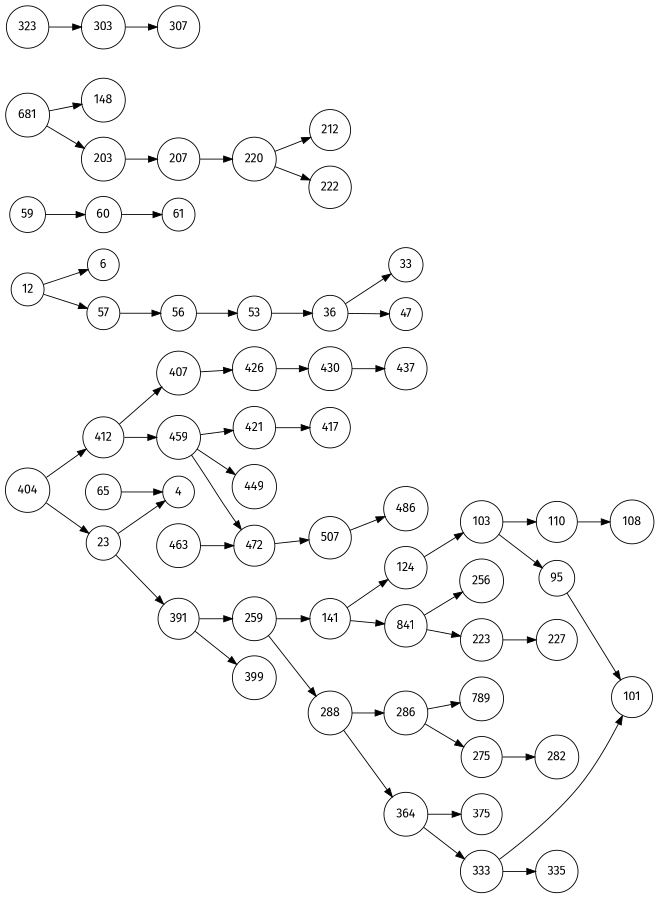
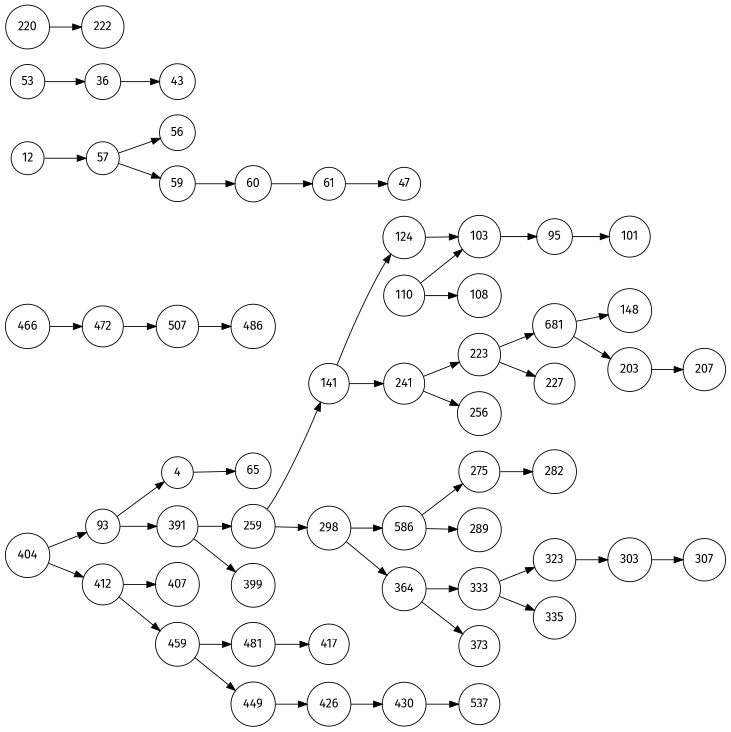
node "212": removed
edge "207" -> "220": removed
edge "57" -> "59": added
node "6": removed
node "33": label "33" -> "43"
edge "56" -> "53": removed
edge "36" -> "47": now "61" -> "47"
edge "223" -> "681": added
node "437": label "437" -> "537"
edge "407" -> "426": now "449" -> "426"
node "421": label "421" -> "481"
edge "459" -> "472": removed
edge "65" -> "4": reversed
edge "103" -> "110": reversed
node "23": label "23" -> "93"
node "463": label "463" -> "466"
node "841": label "841" -> "241"
node "789": label "789" -> "289"
node "288": label "288" -> "298"
node "286": label "286" -> "586"
edge "333" -> "101": now "333" -> "323"
node "375": label "375" -> "373"
